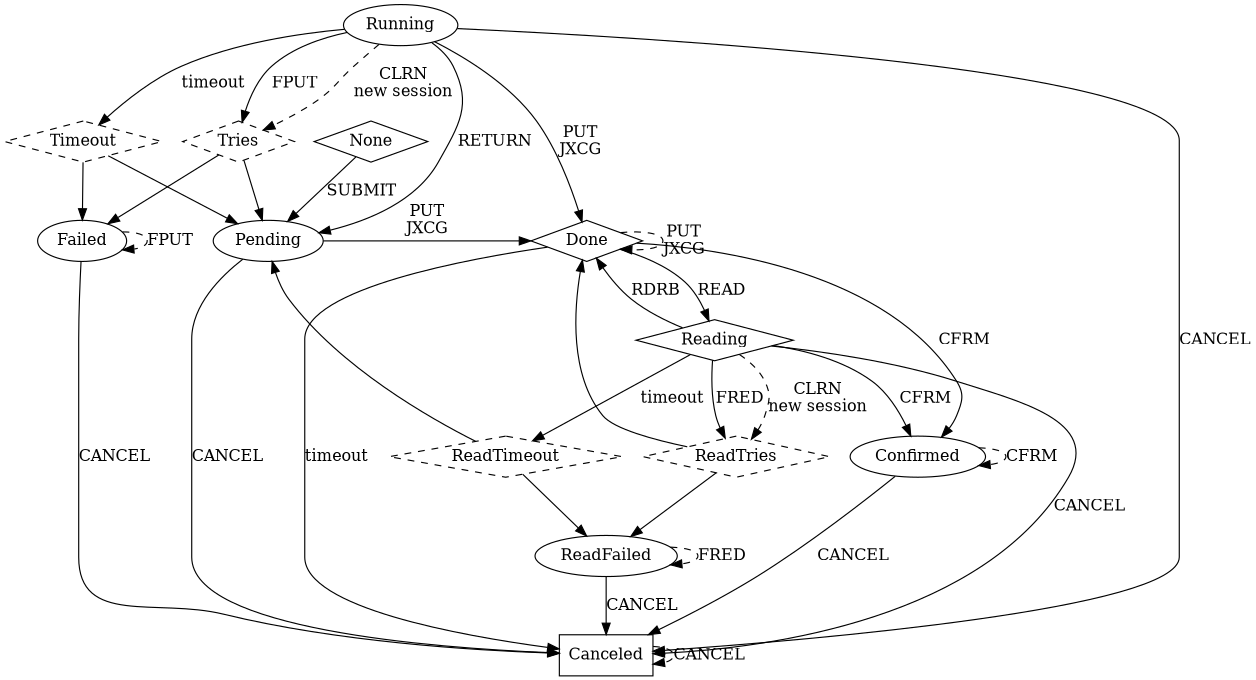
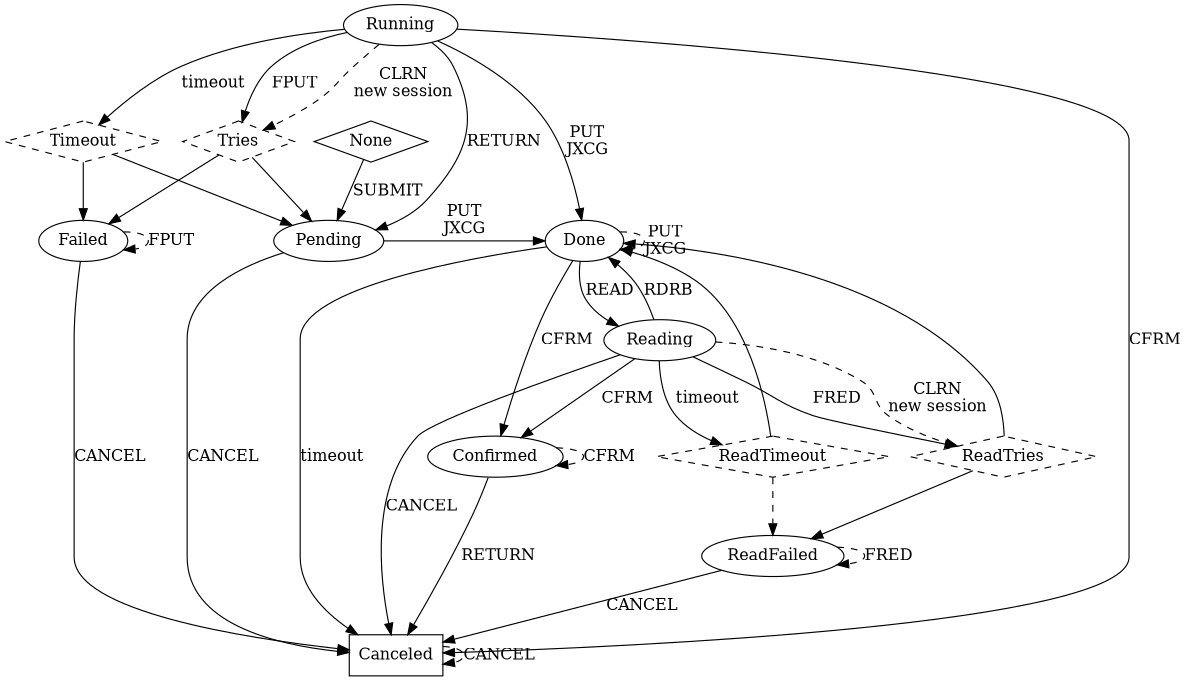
node "Done": shape diamond -> ellipse
node "Reading": shape diamond -> ellipse
edge "Running" -> "Canceled": label "CANCEL" -> "CFRM"
edge "ReadTimeout" -> "Pending": now "ReadTimeout" -> "Done"
edge "ReadTimeout" -> "ReadFailed": style solid -> dashed
edge "Confirmed" -> "Canceled": label "CANCEL" -> "RETURN"
